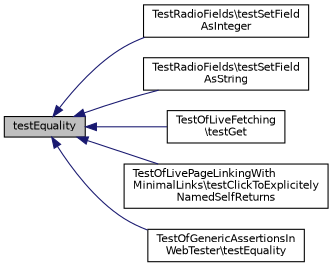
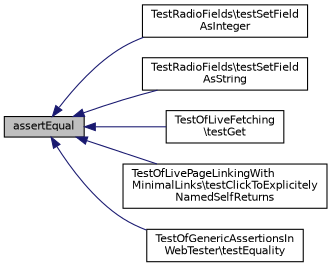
node "testEquality": label "testEquality" -> "assertEqual"
